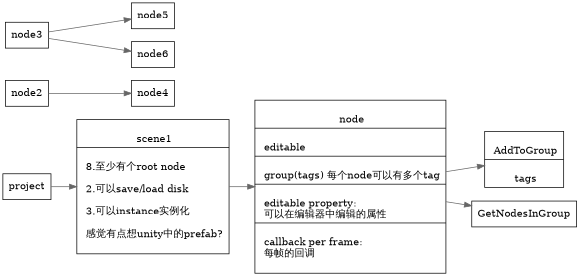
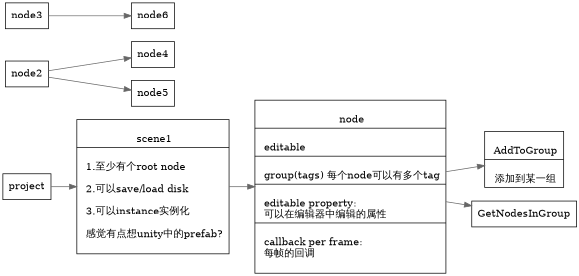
edge "node3" -> "node5": now "node2" -> "node5"
node "scene1": text "8.至少有个root node" -> "1.至少有个root node"
node "AddToGroup": text "tags" -> "添加到某一组"
